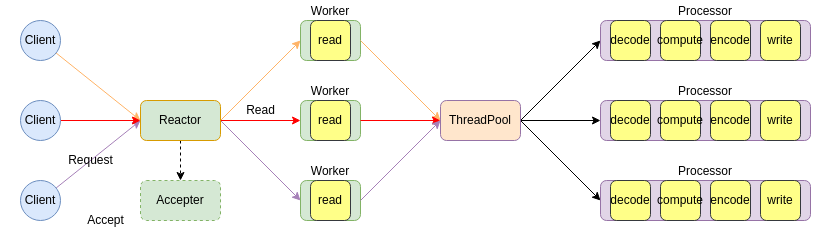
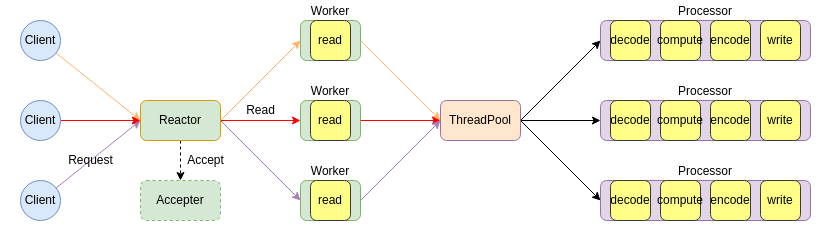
node "Accept": moved (106, 221) -> (206, 161)
